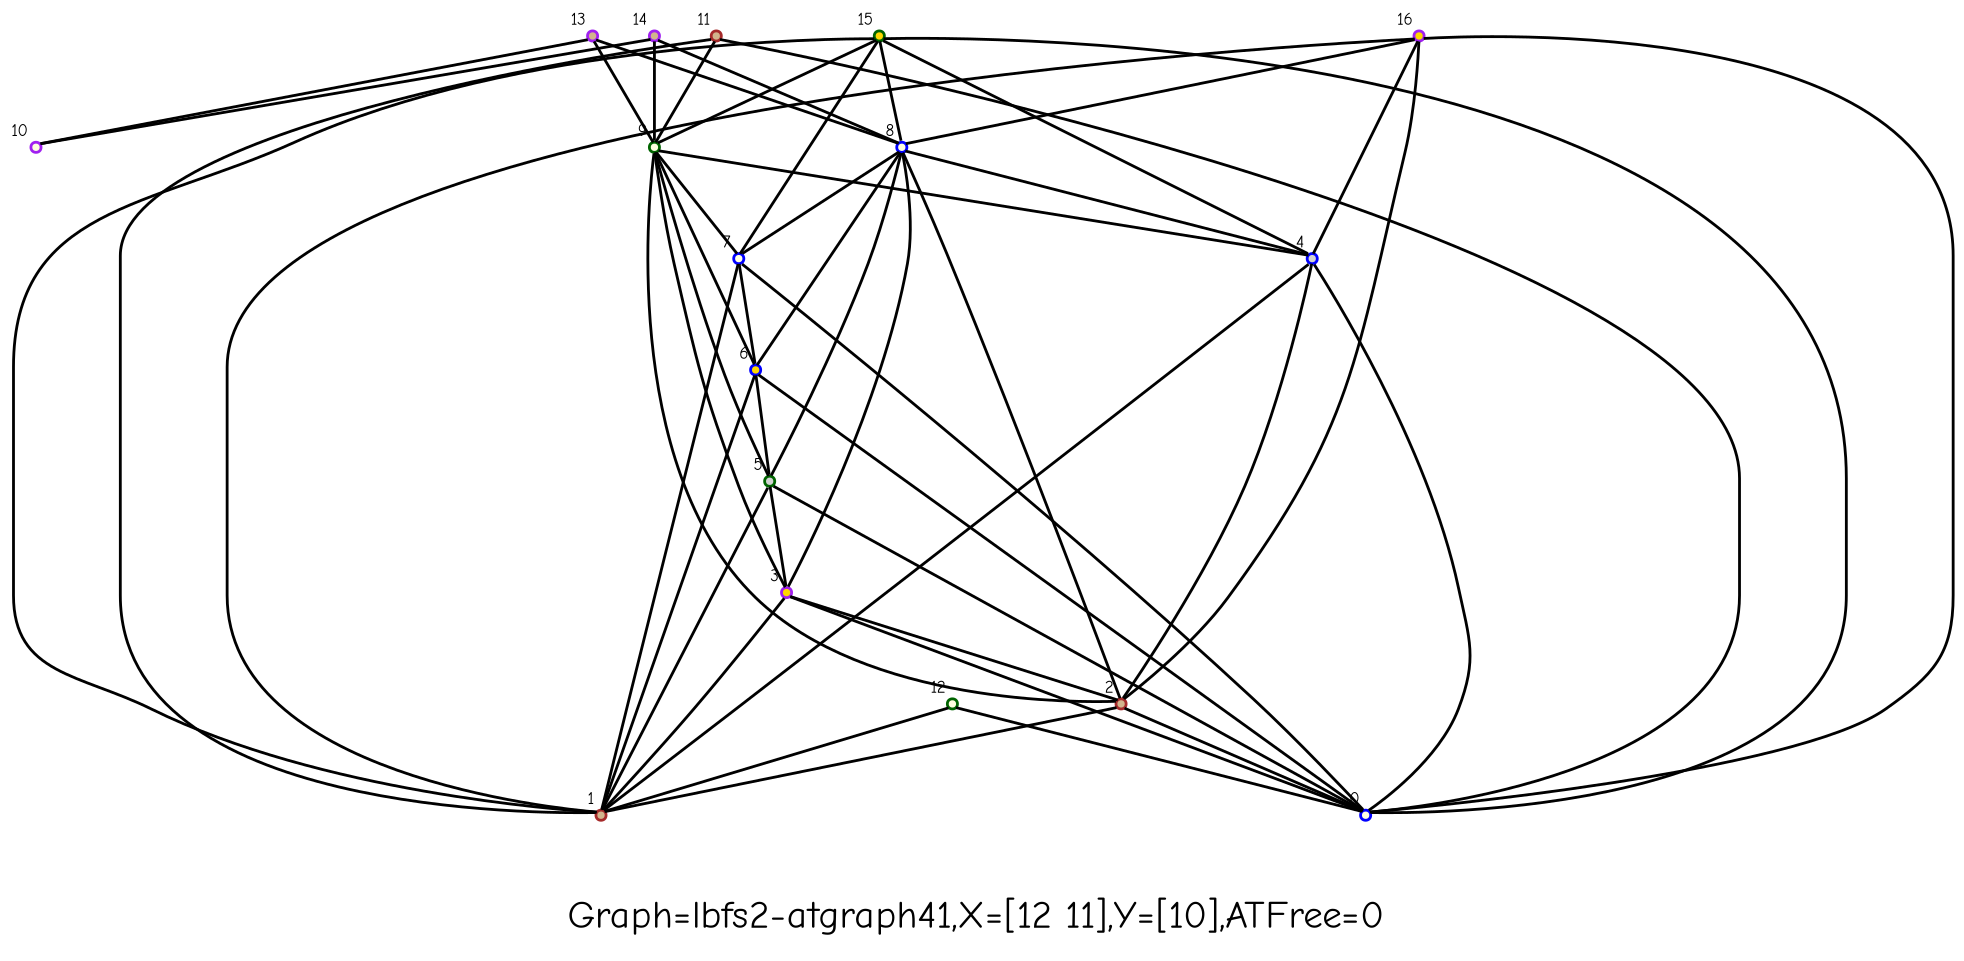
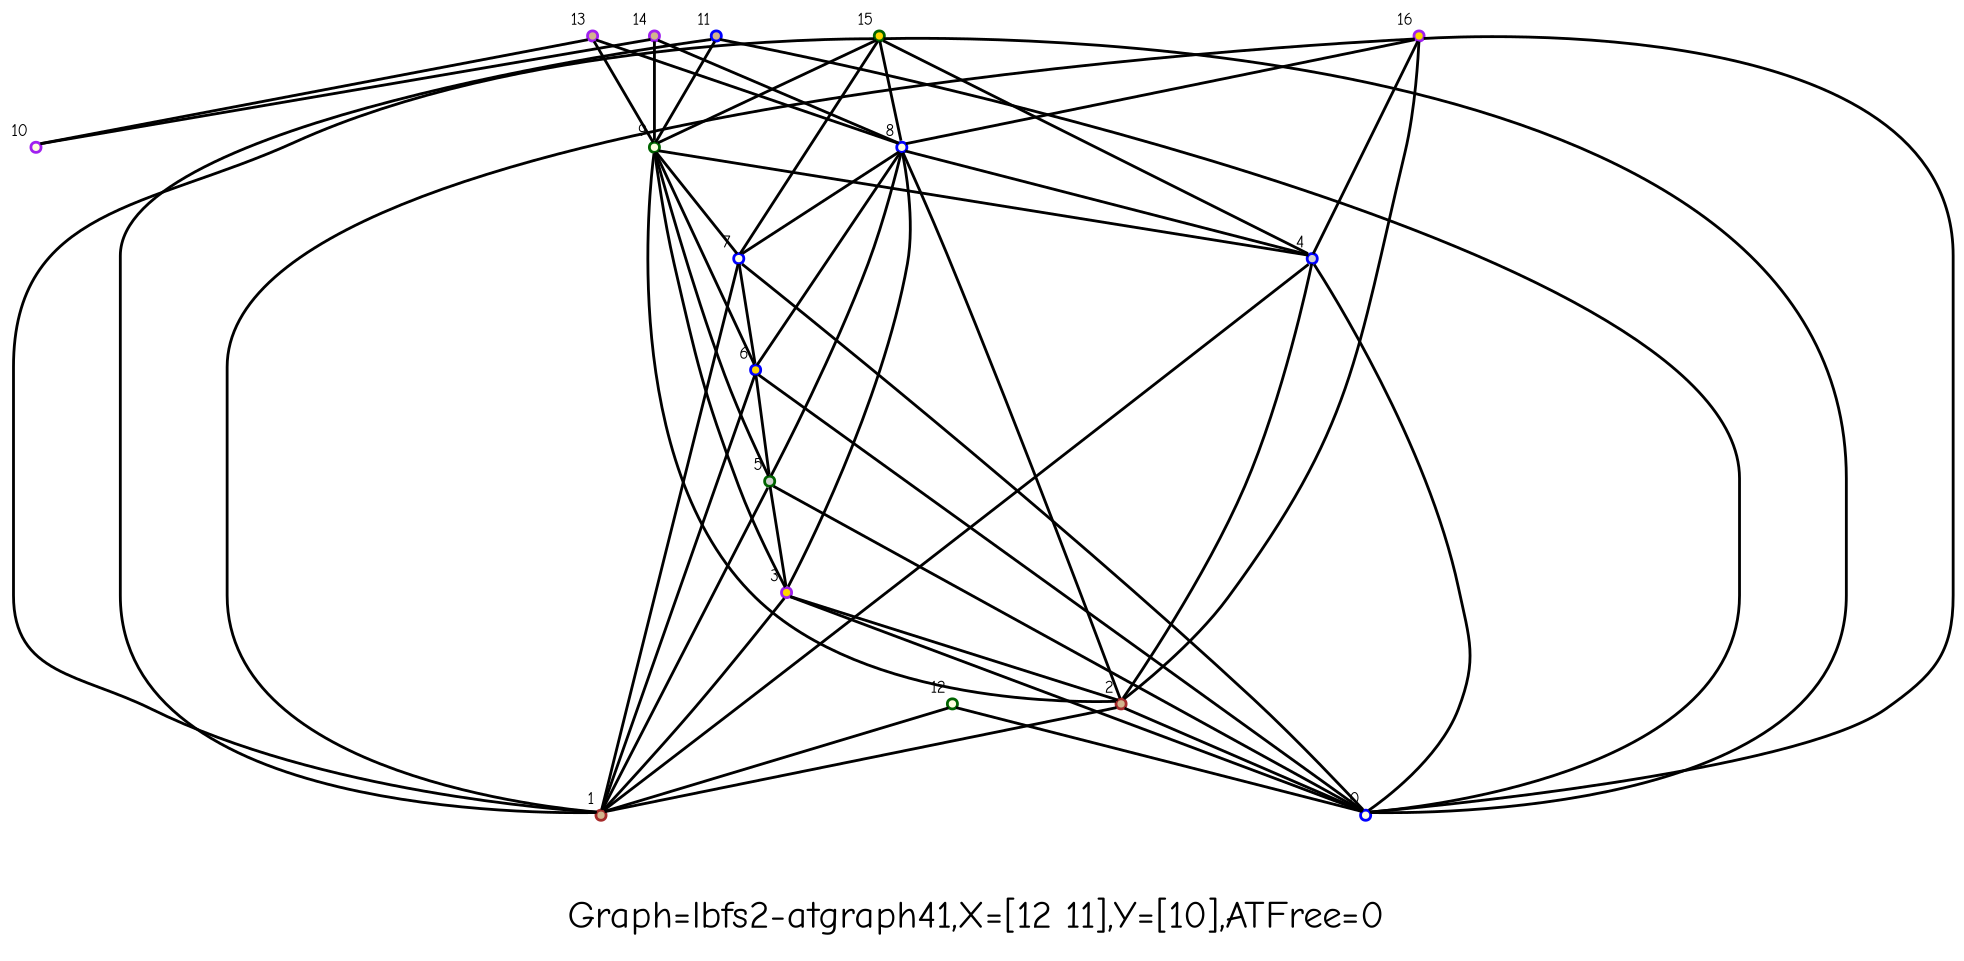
node "11": color brown -> blue
